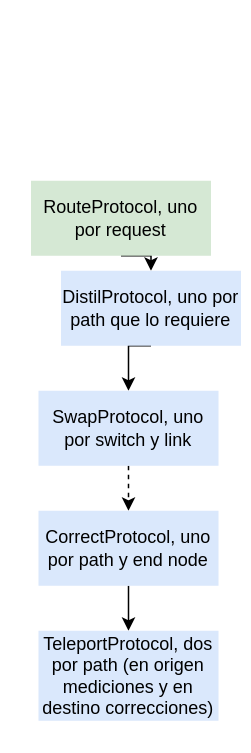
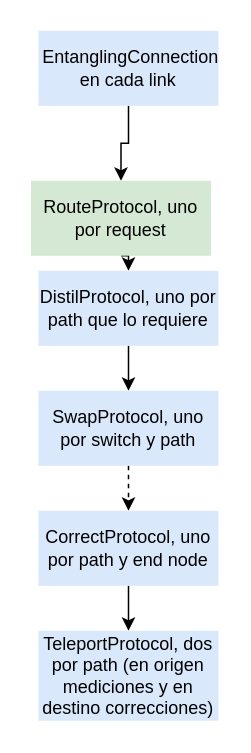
node "EntanglingConnection en cada link": added
edge "EntanglingConnection en cada link" -> "RouteProtocol, uno por request": added
node "DistilProtocol, uno por path que lo requiere": moved (151, 308) -> (128, 308)
node "SwapProtocol, uno por switch y link": label "SwapProtocol, uno por switch y link" -> "SwapProtocol, uno por switch y path"
